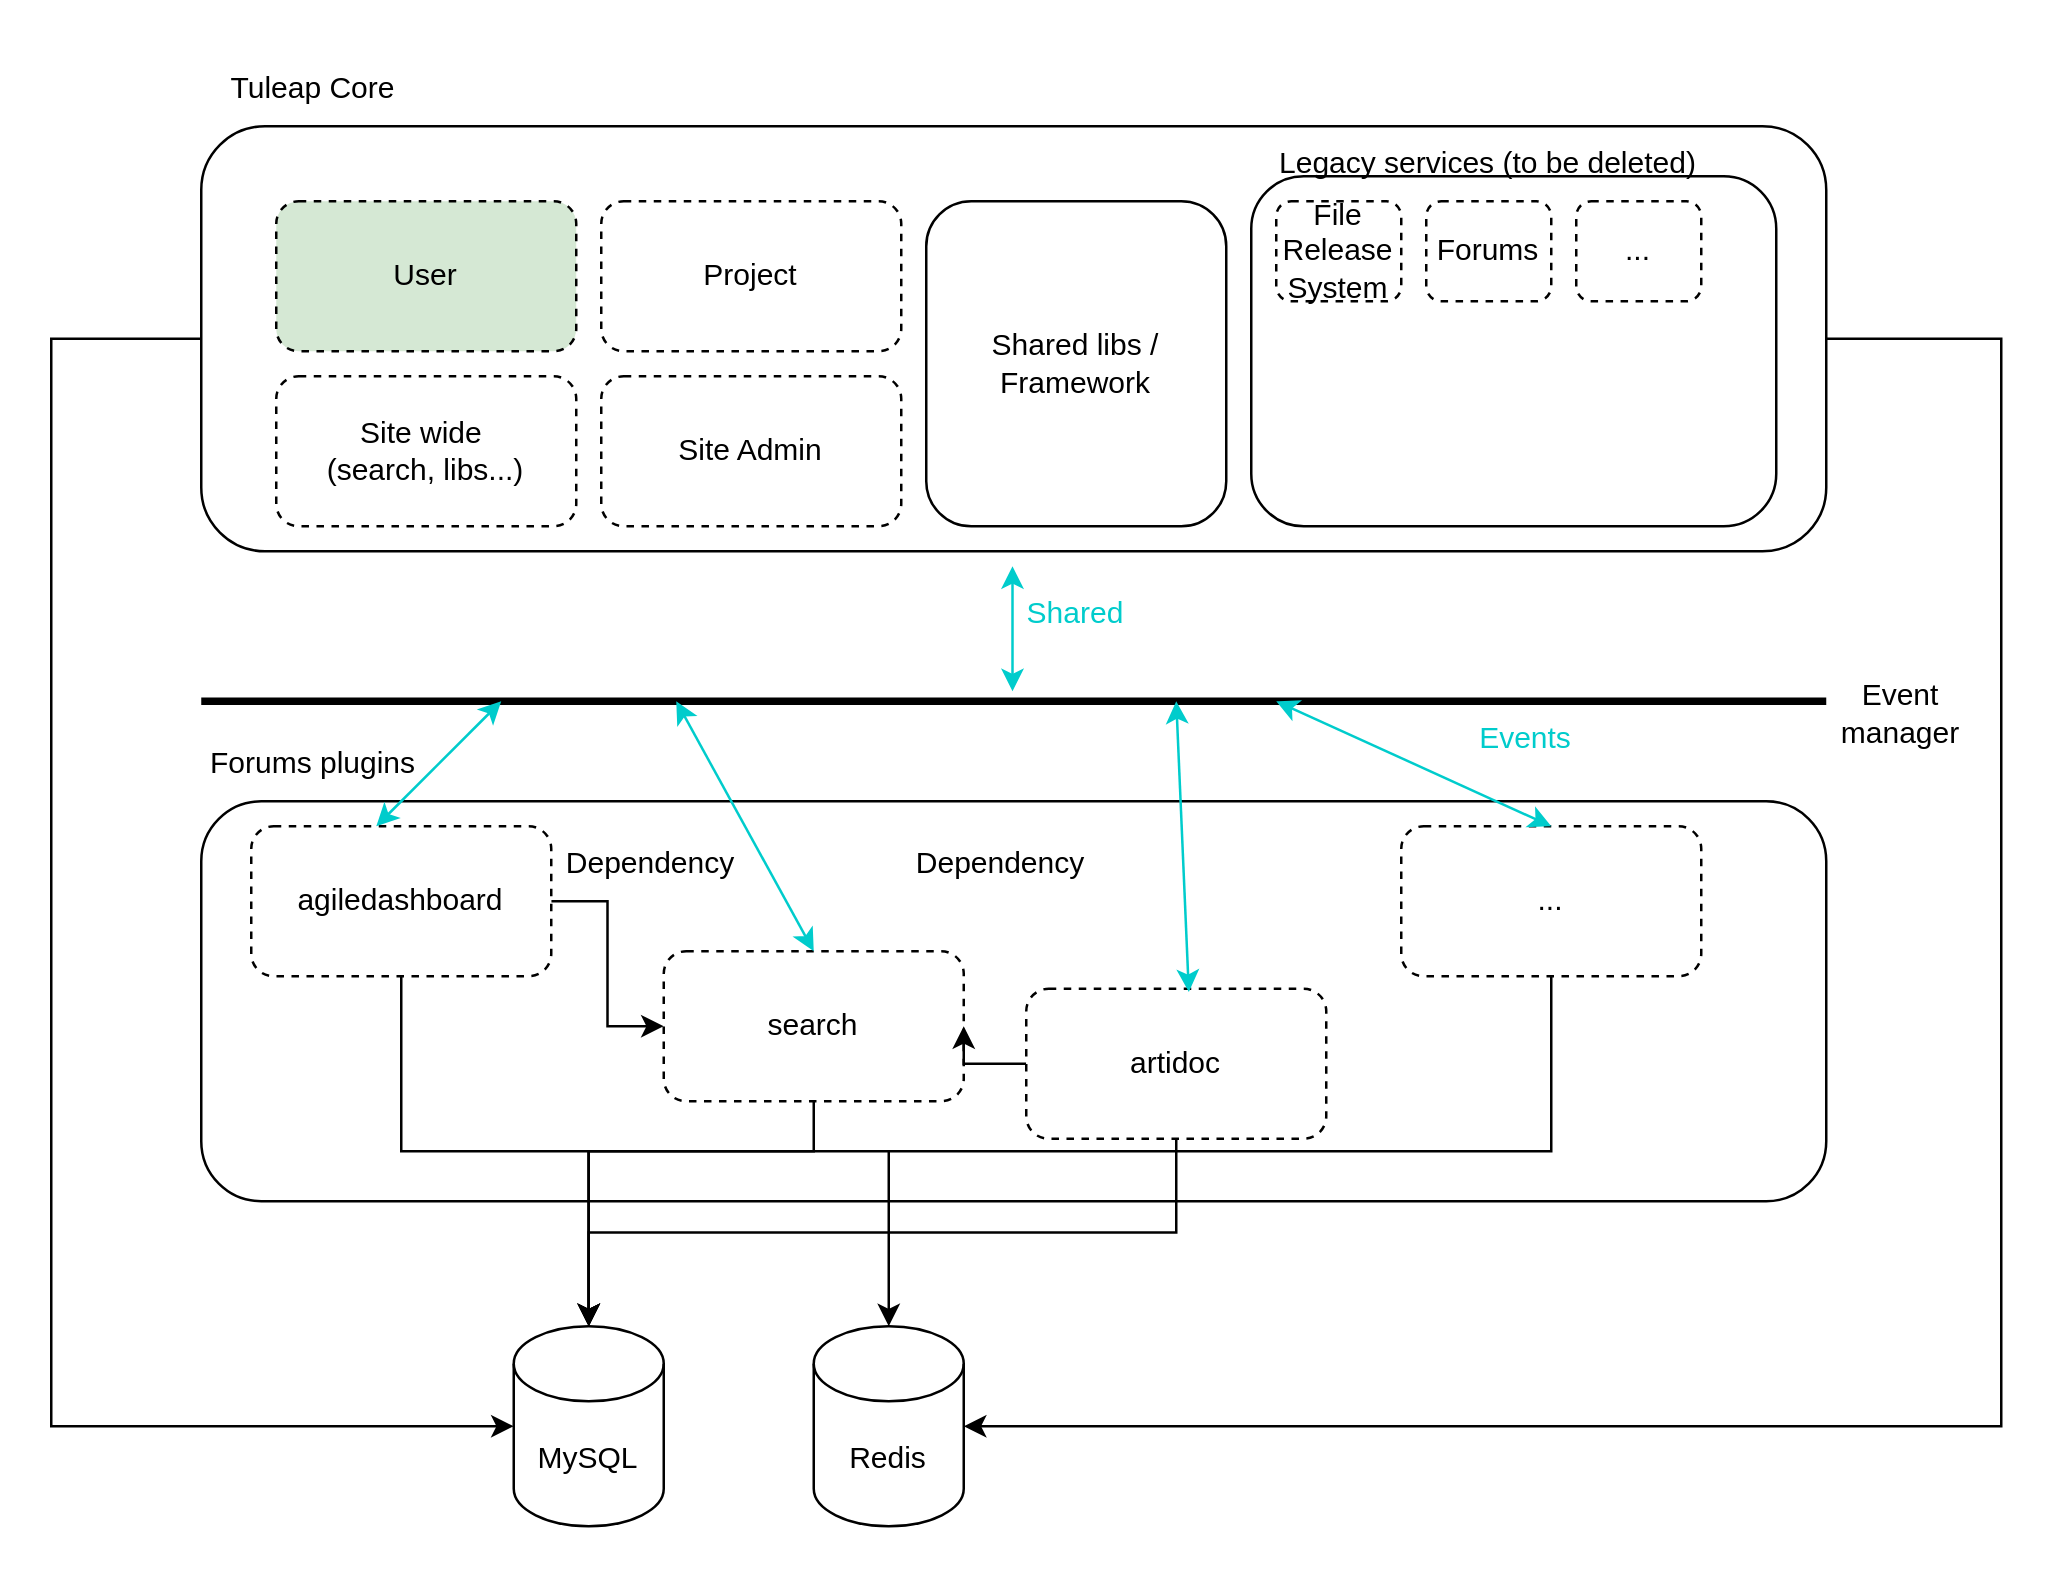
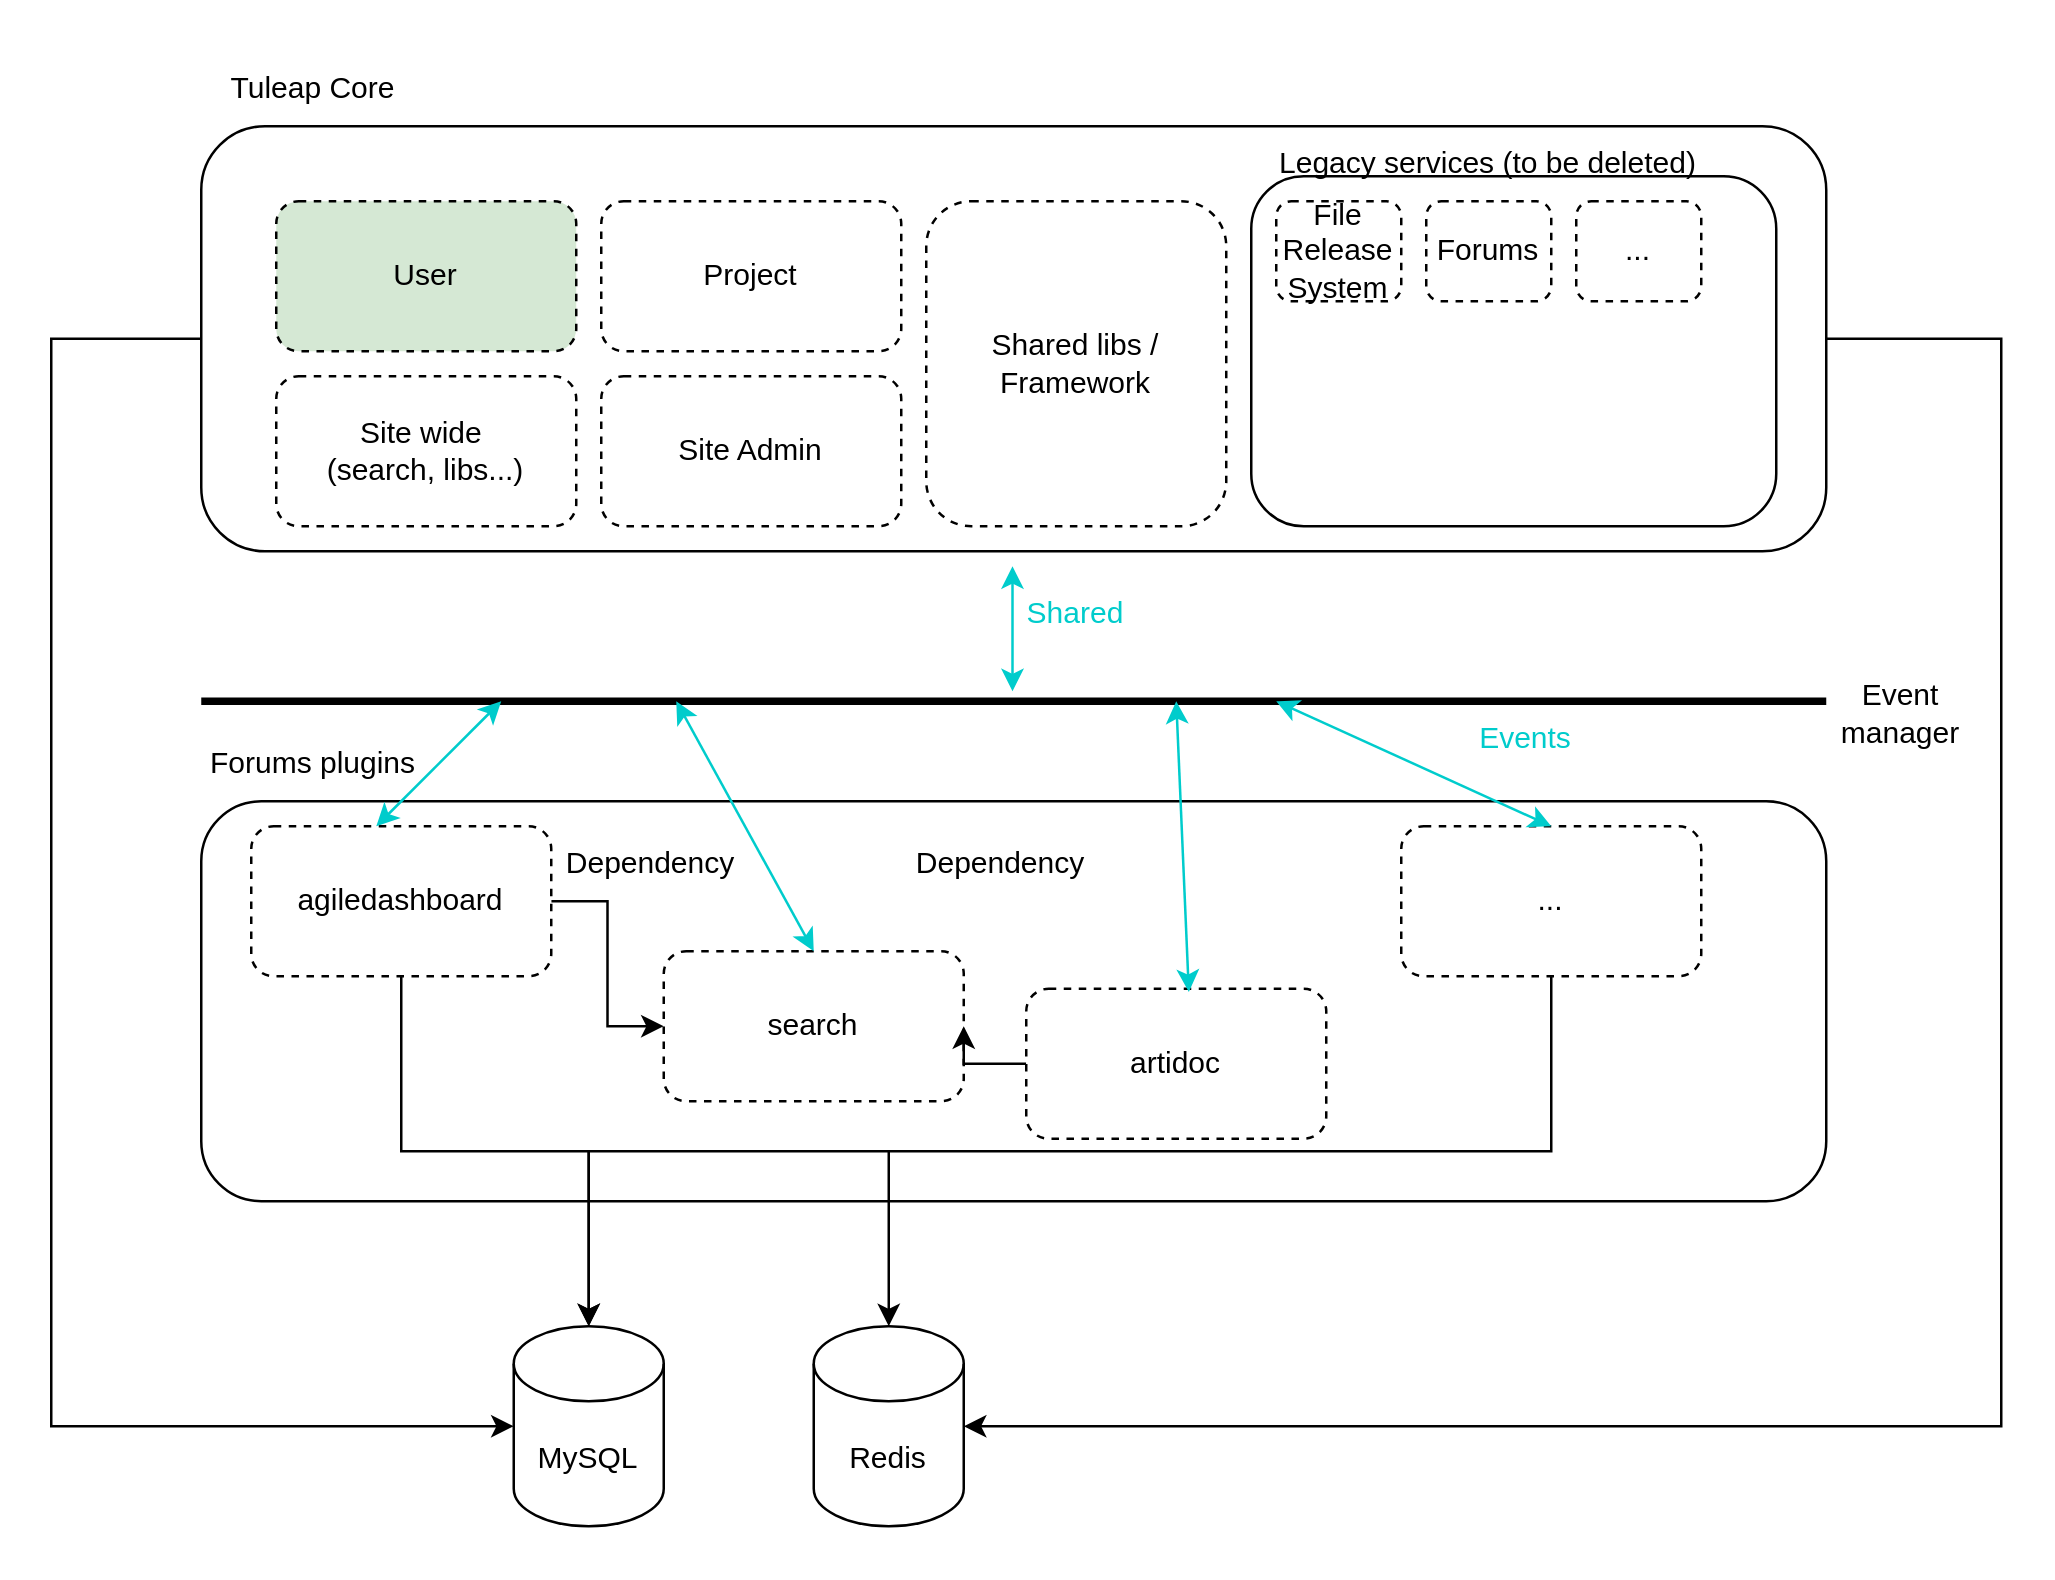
node "Shared libs / Framework": style solid -> dashed
edge "search" -> "MySQL": removed
edge "artidoc" -> "MySQL": removed
